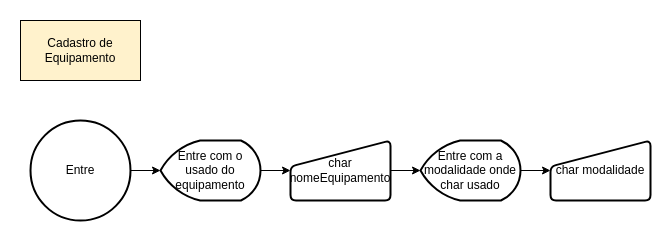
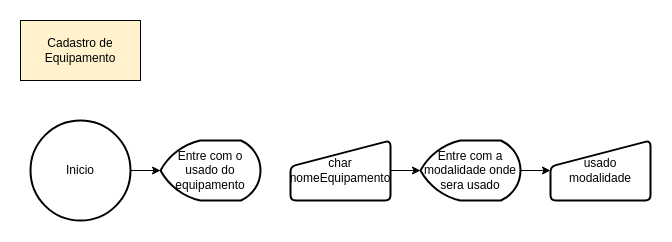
node "Entre": label "Entre" -> "Inicio"
edge "Entre com o usado do equipamento" -> "char nomeEquipamento": removed
node "Entre com a modalidade onde char usado": label "Entre com a modalidade onde char usado" -> "Entre com a modalidade onde sera usado"
node "char modalidade": label "char modalidade" -> "usado modalidade"
